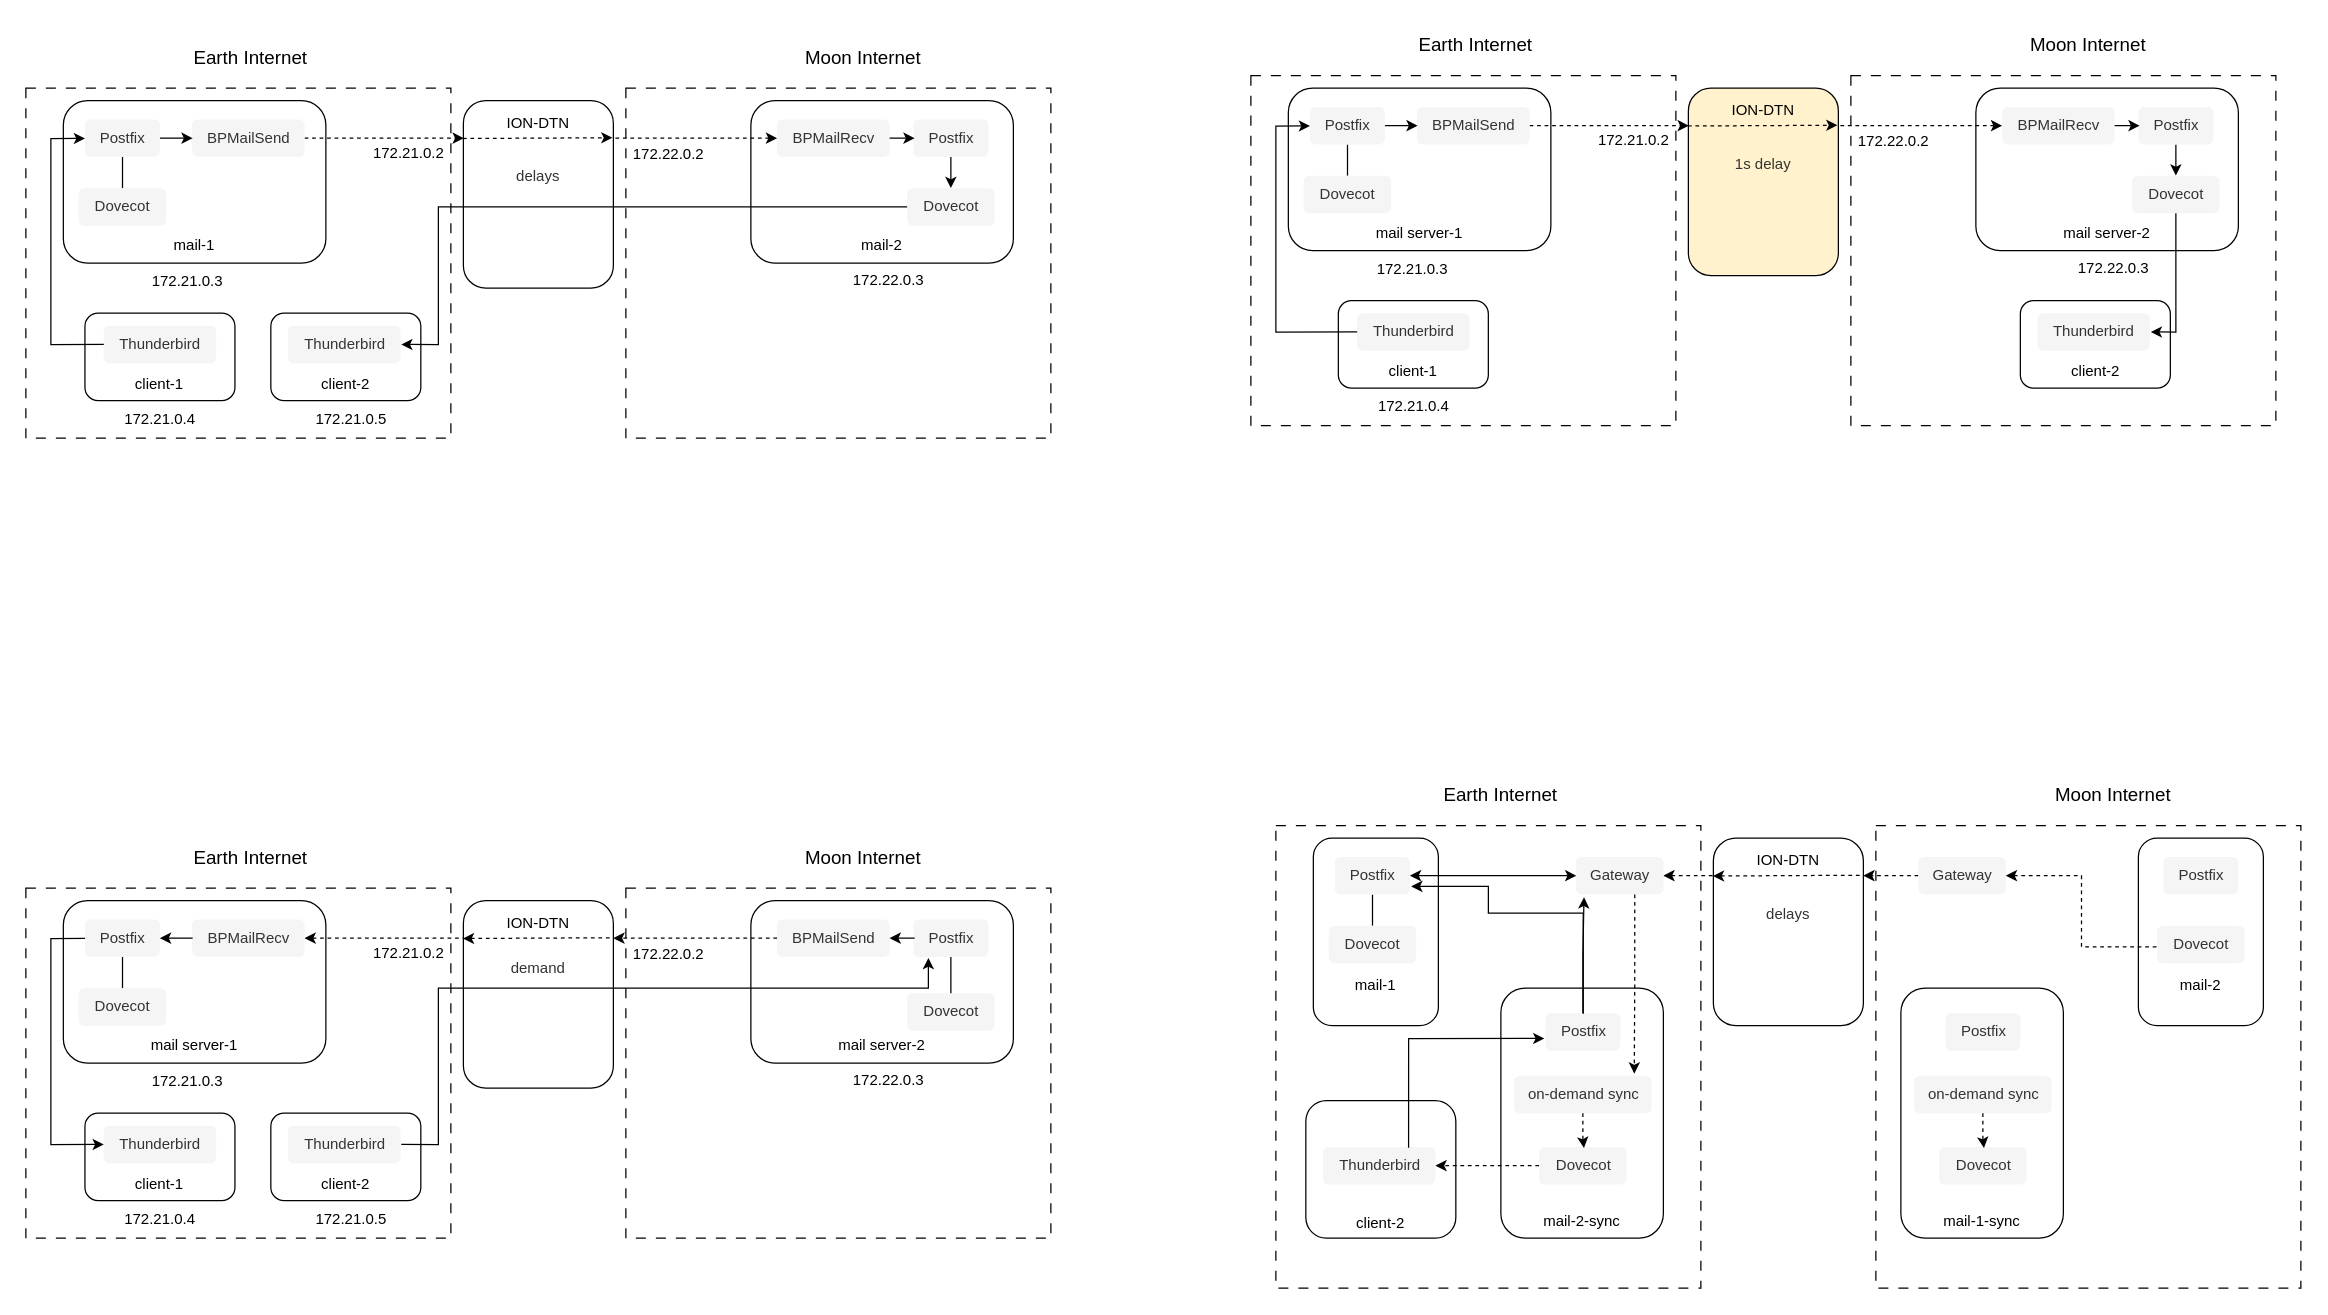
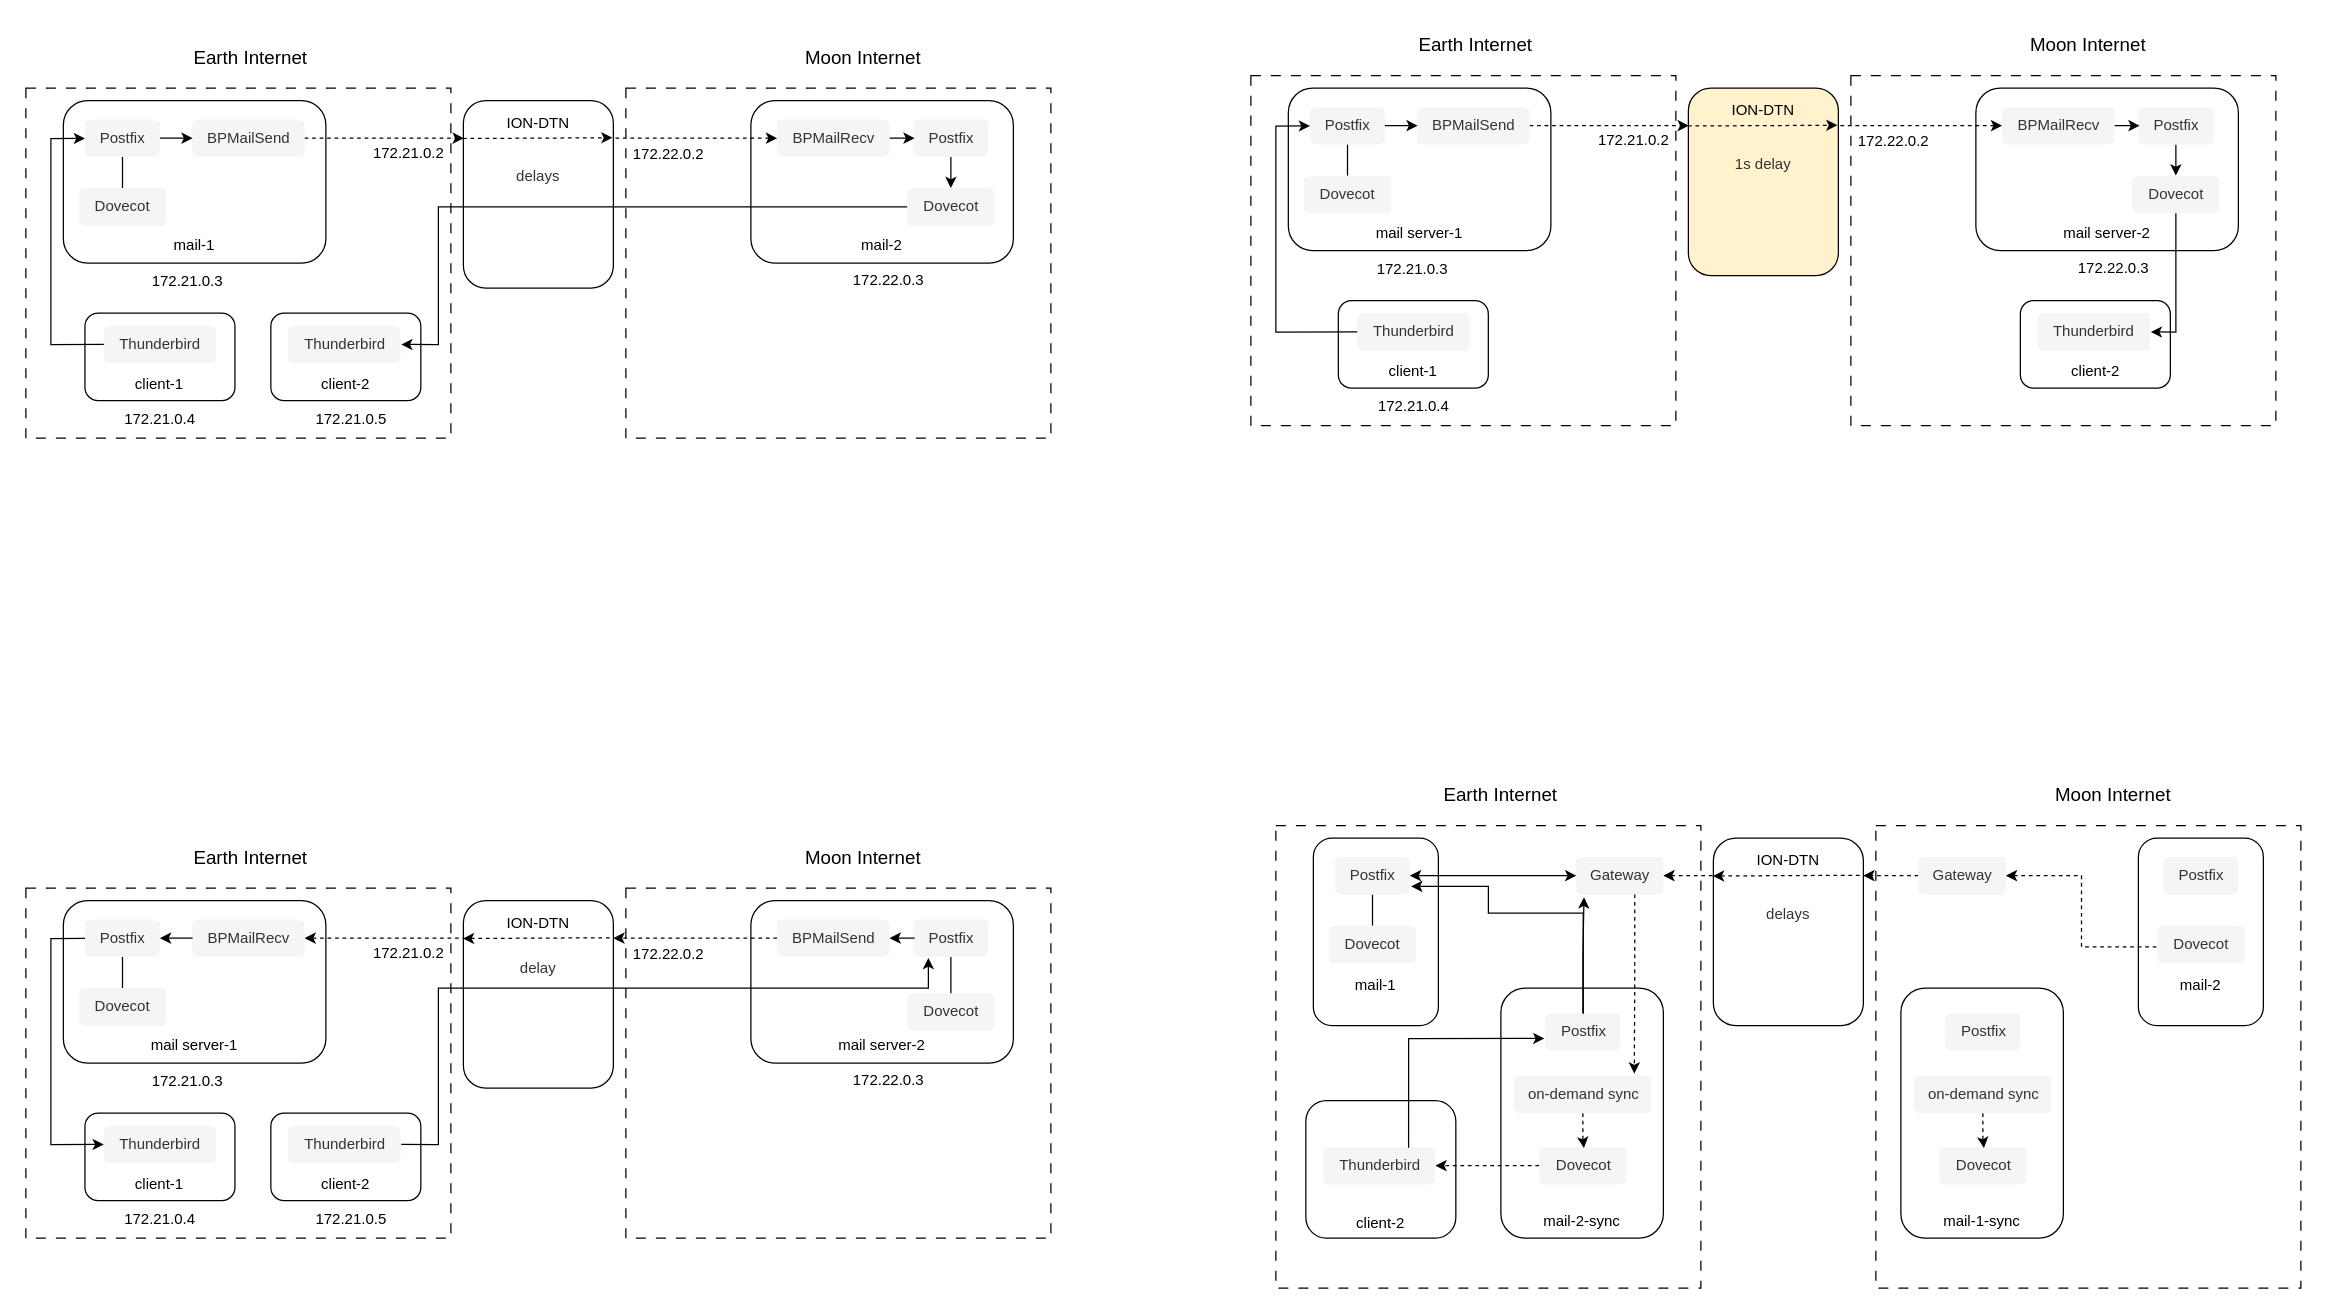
node "demand": label "demand" -> "delay"
